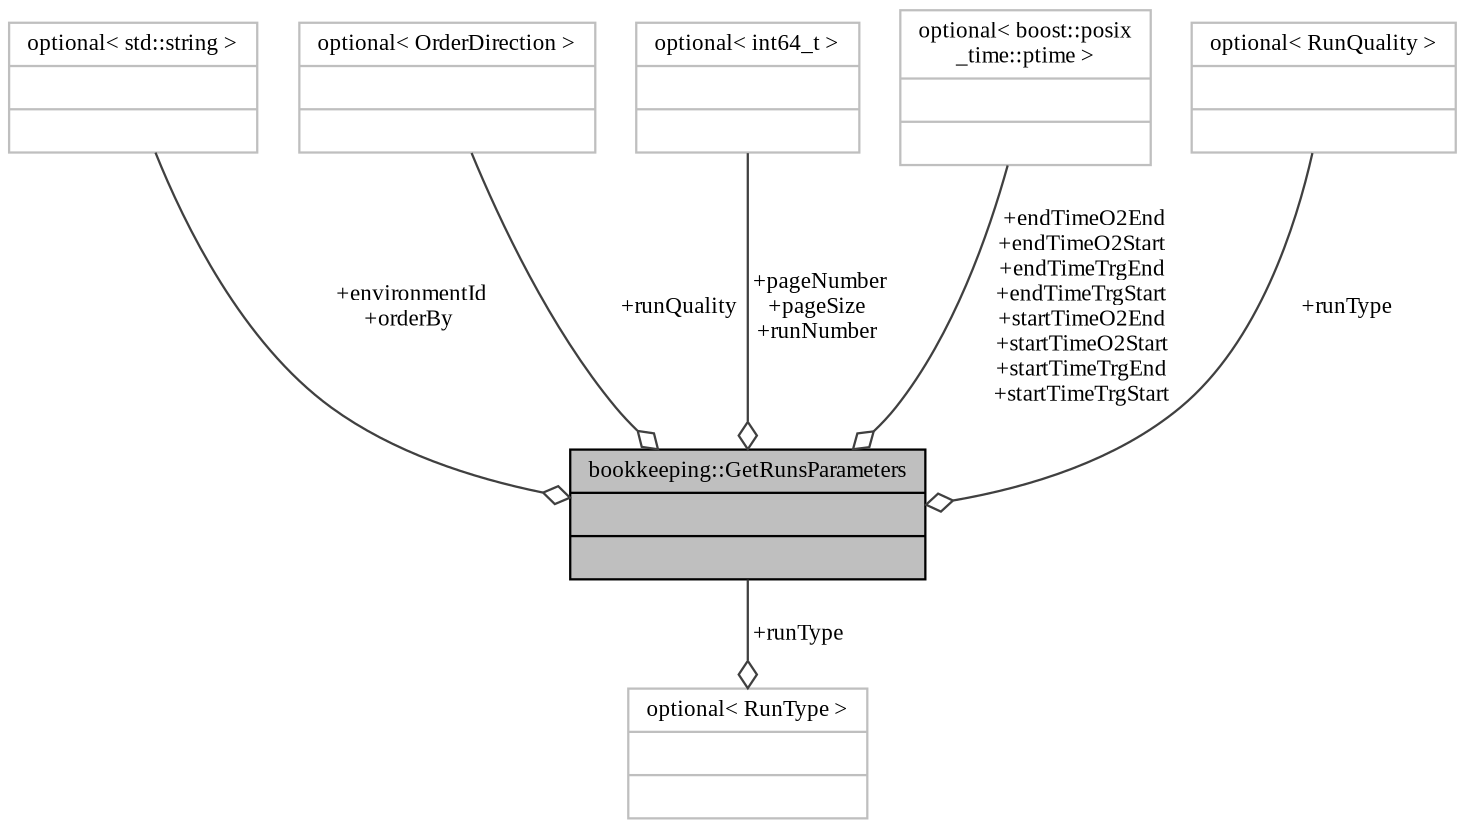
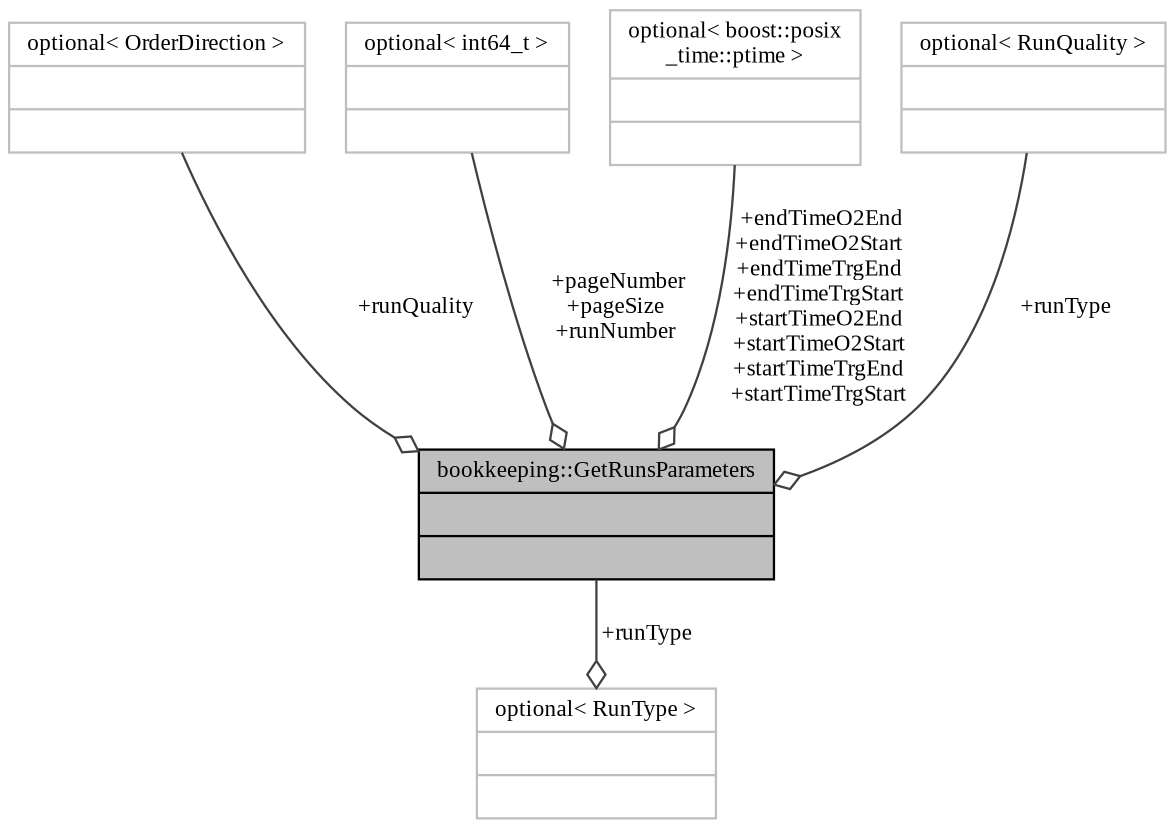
node "optional< std::string >": removed
